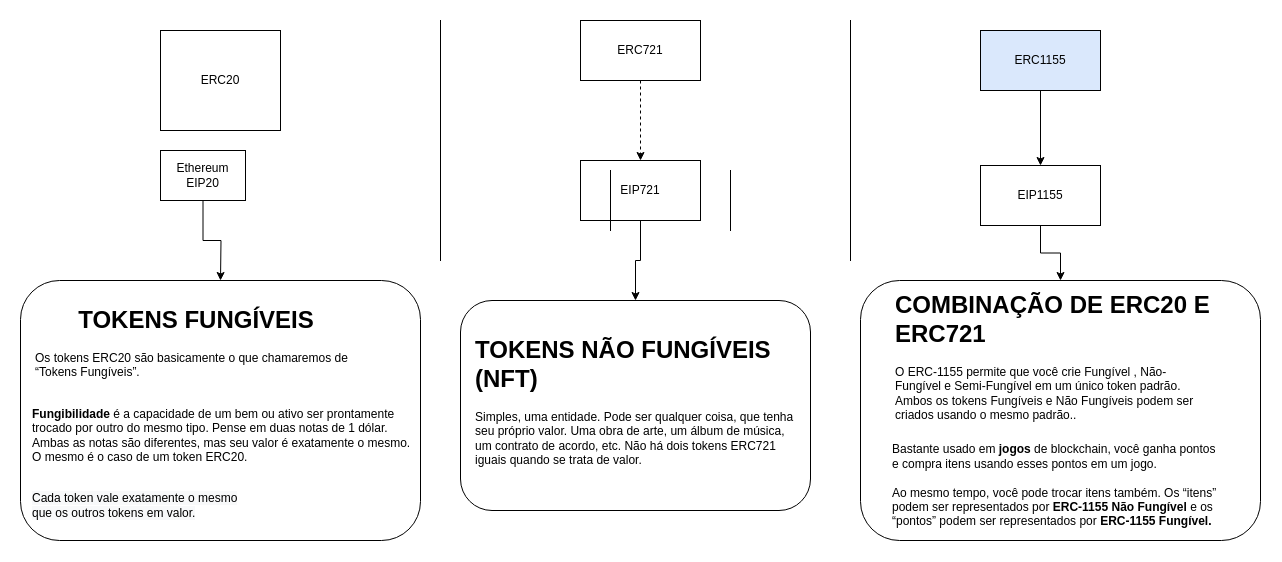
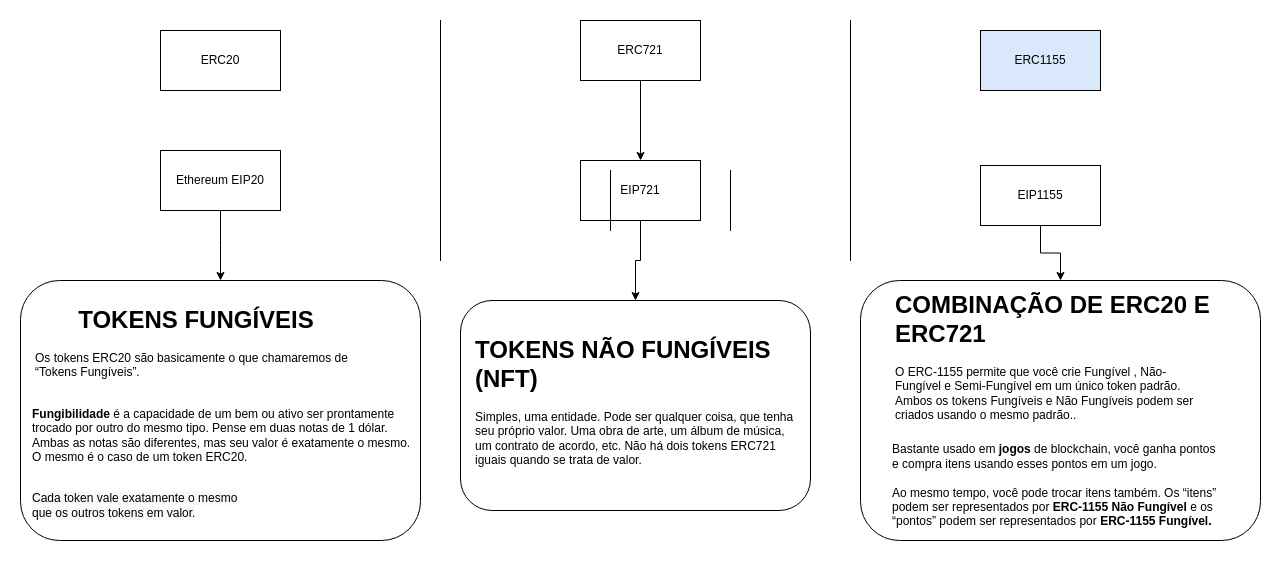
node "ERC20": size 120x100 -> 120x60
edge "ERC721" -> "EIP721": style dashed -> solid
edge "ERC1155" -> "EIP1155": removed
node "Ethereum EIP20": size 85x50 -> 120x60
